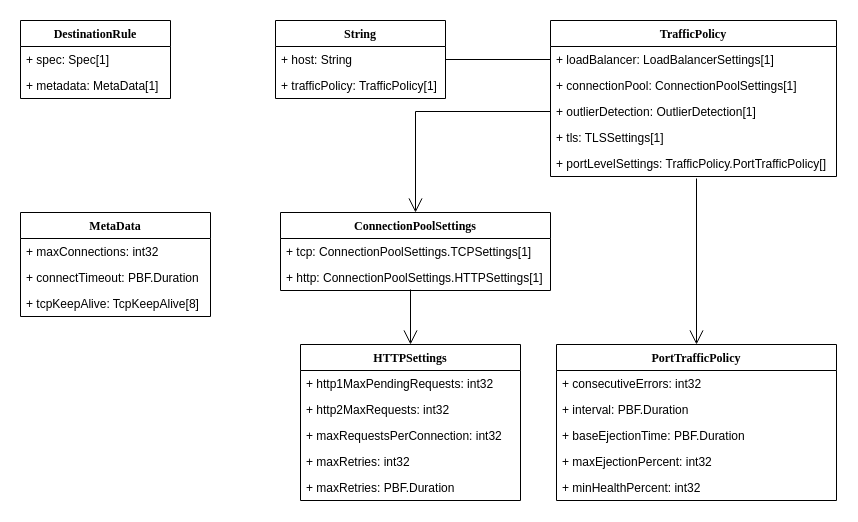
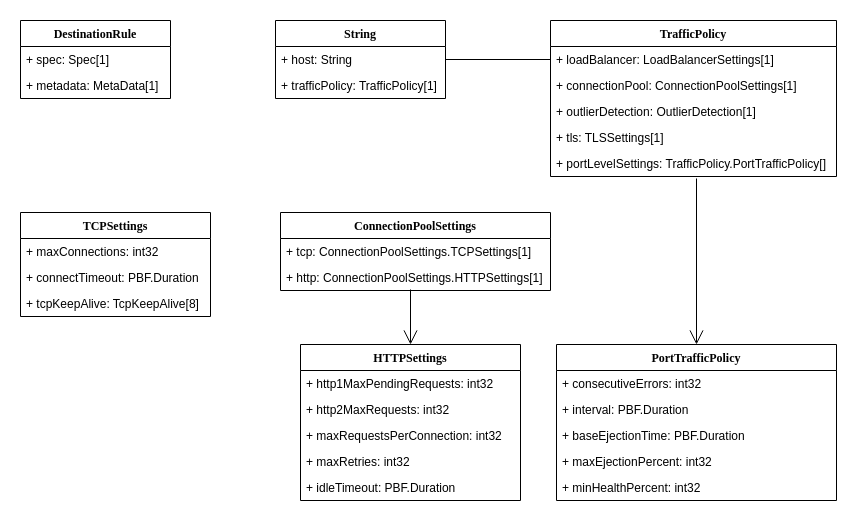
edge "+ outlierDetection: OutlierDetection[1]" -> "ConnectionPoolSettings": removed
node "MetaData": label "MetaData" -> "TCPSettings"
node "+ maxRetries: PBF.Duration": label "+ maxRetries: PBF.Duration" -> "+ idleTimeout: PBF.Duration"
